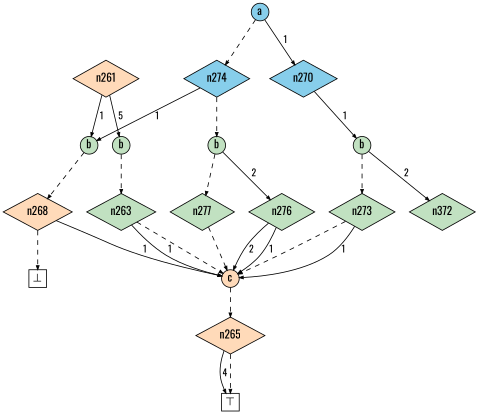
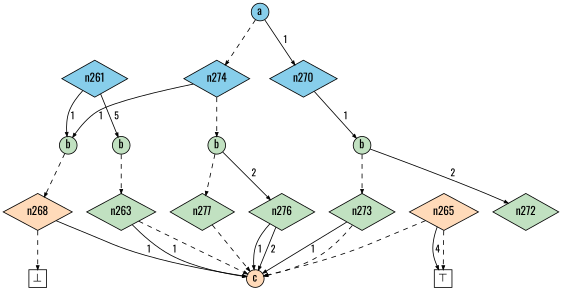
node "n261": fillcolor peachpuff -> skyblue
node "n372": label "n372" -> "n272"
edge "c" -> "n265": reversed
